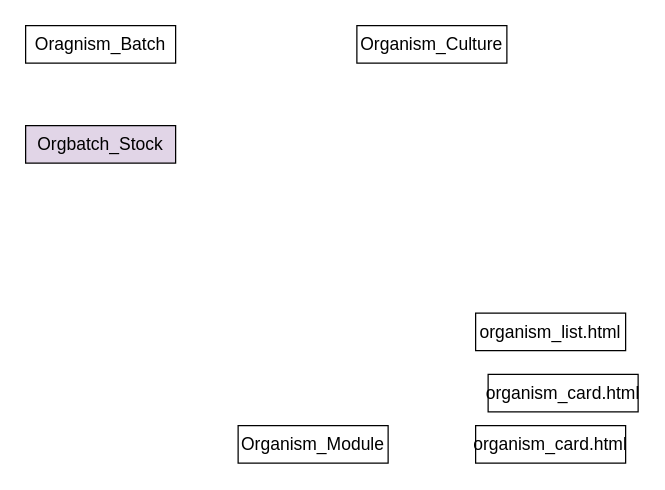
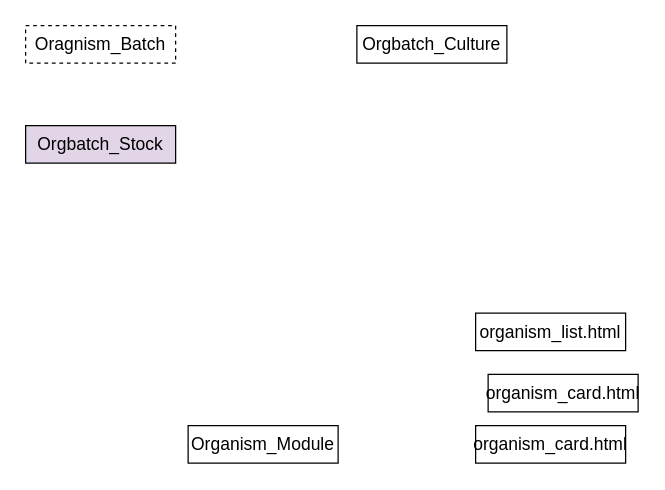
node "Oragnism_Batch": style solid -> dashed
node "Organism_Culture": label "Organism_Culture" -> "Orgbatch_Culture"
node "Organism_Module": moved (313, 444) -> (263, 444)
